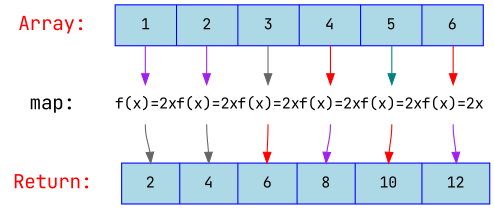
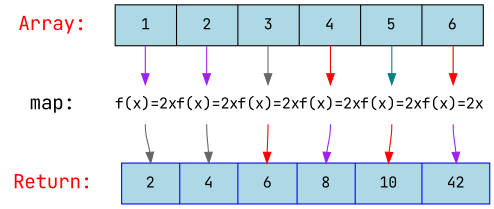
node "1": color blue -> black
node "2": text "12" -> "42"
